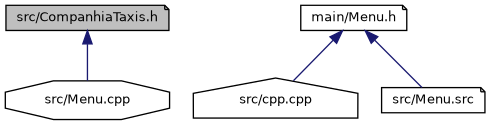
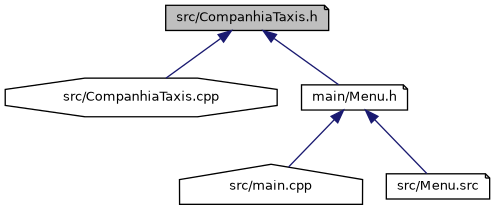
edge "main/Menu.h" -> "src/CompanhiaTaxis.h": added
node "src/Menu.cpp": label "src/Menu.cpp" -> "src/CompanhiaTaxis.cpp"
node "src/cpp.cpp": label "src/cpp.cpp" -> "src/main.cpp"
